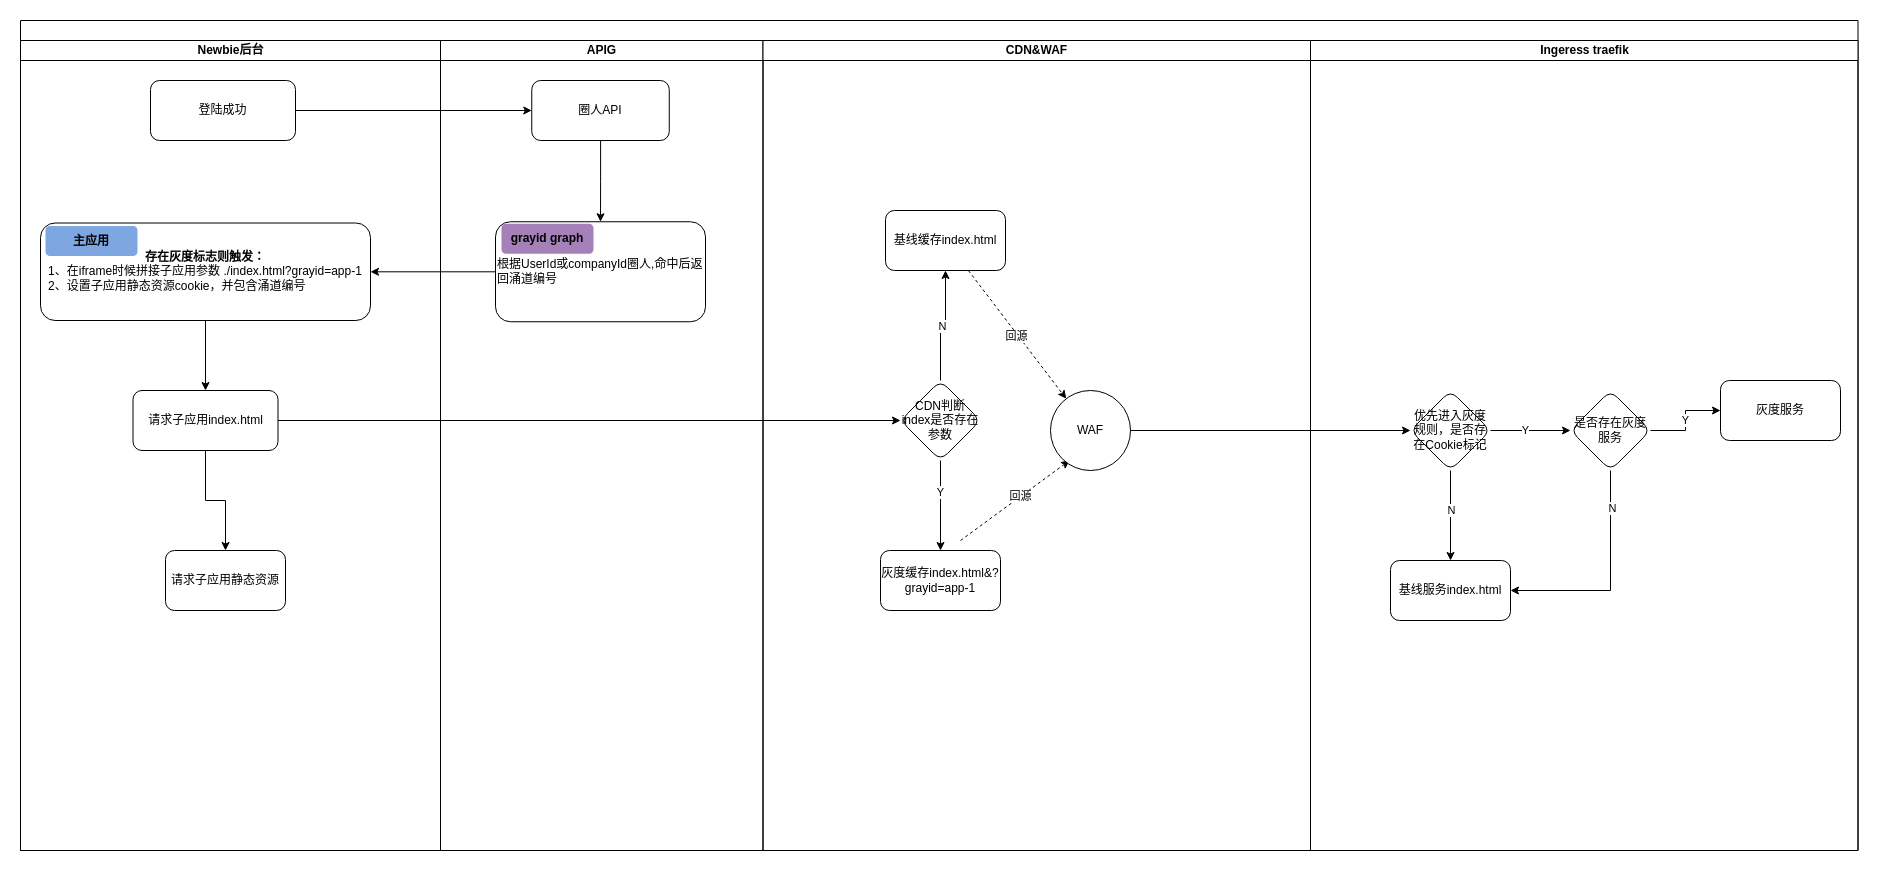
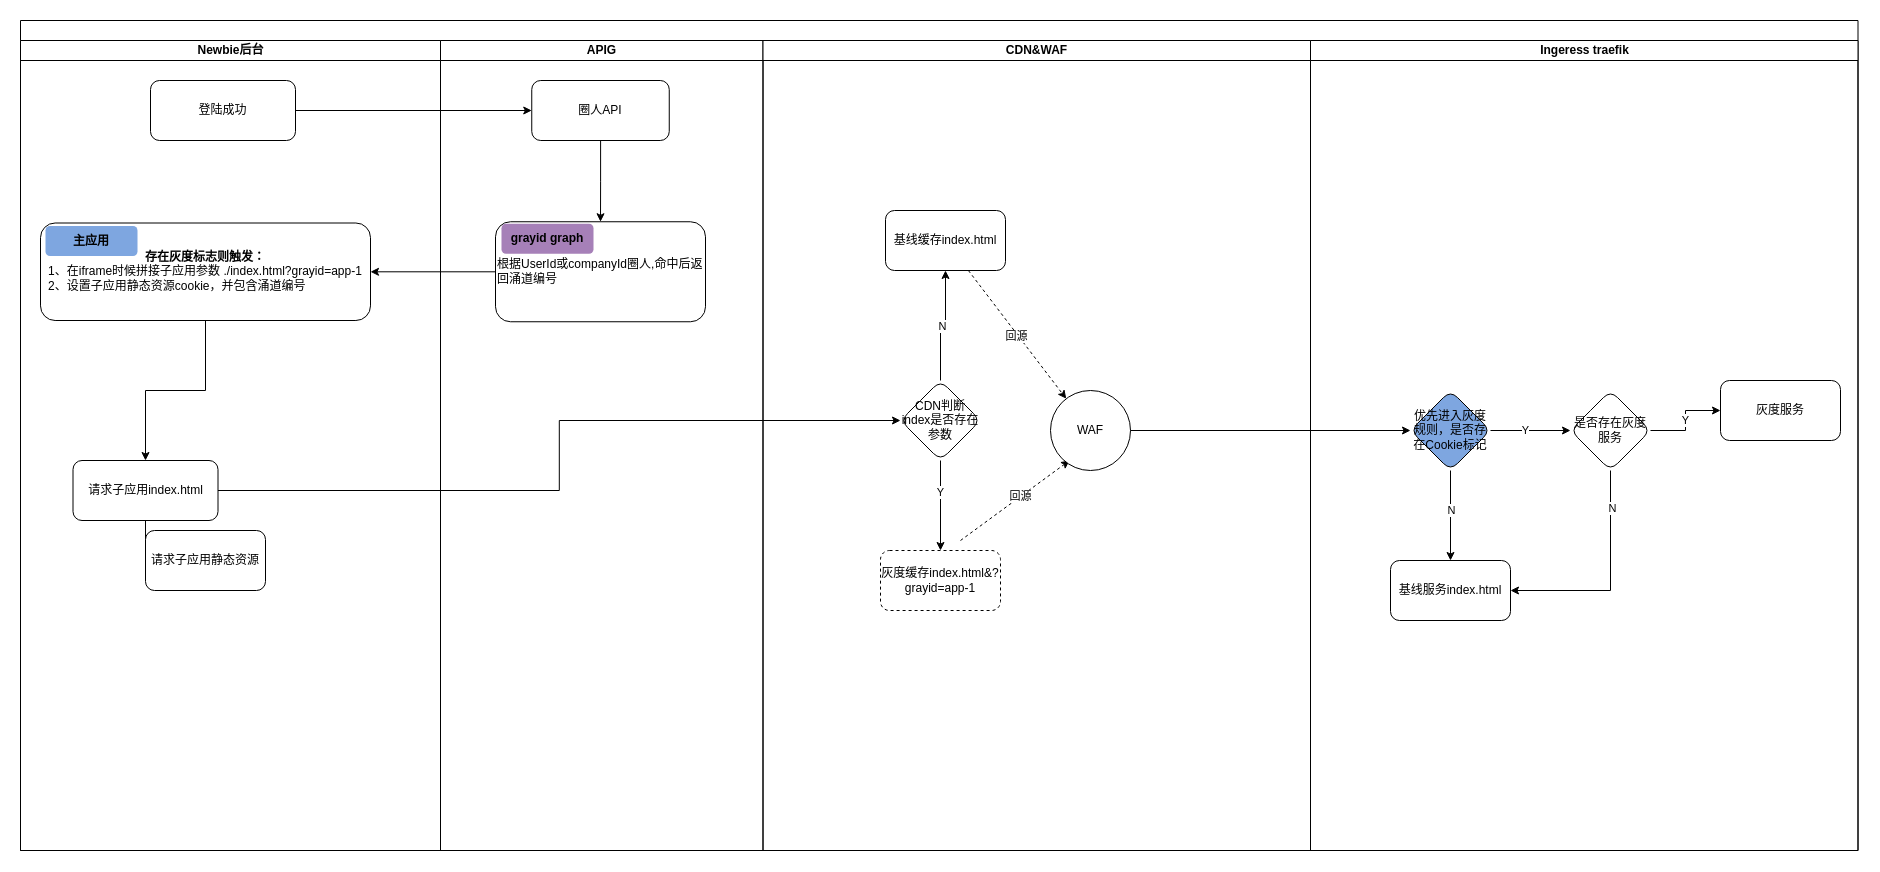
node "请求子应用index.html": moved (206, 421) -> (146, 491)
node "优先进入灰度规则，是否存在Cookie标记": fillcolor #ffffff -> #7ea6e0
node "请求子应用静态资源": moved (226, 581) -> (206, 561)
node "灰度缓存index.html&?grayid=app-1": style solid -> dashed
